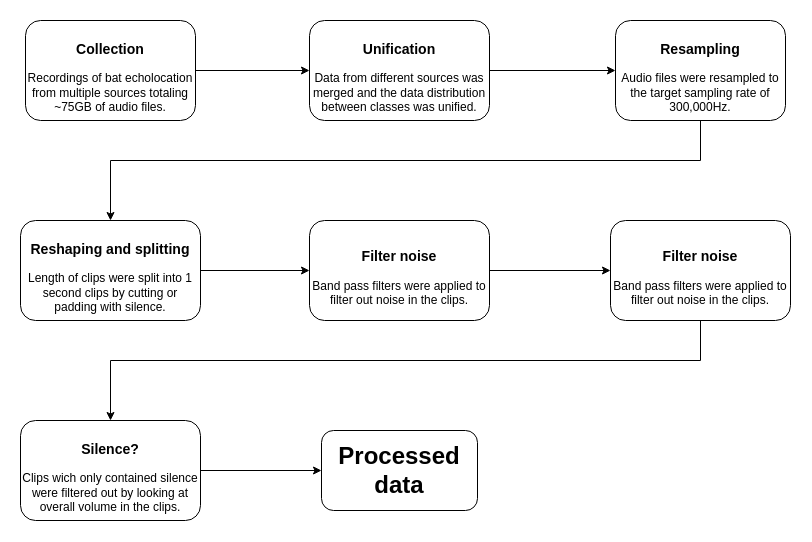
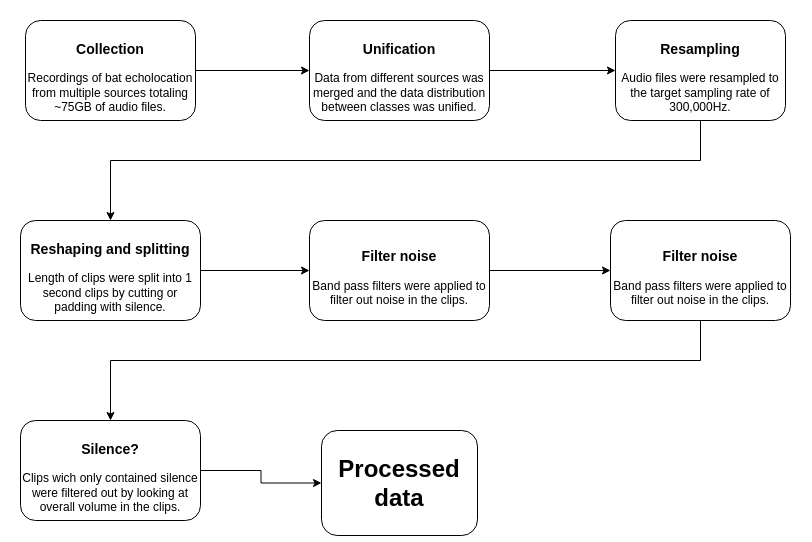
node "Processed data": size 156x80 -> 156x105
